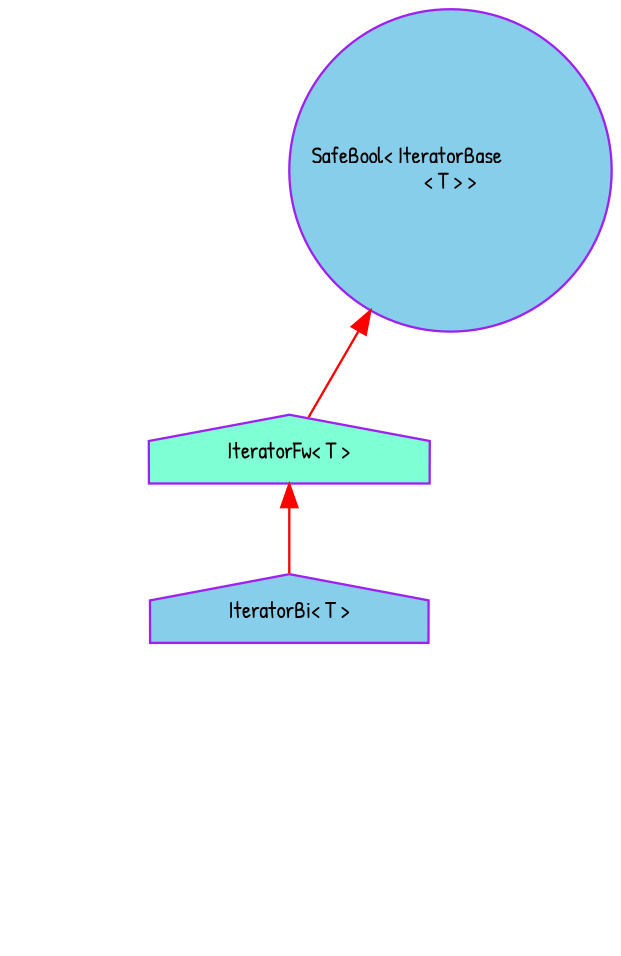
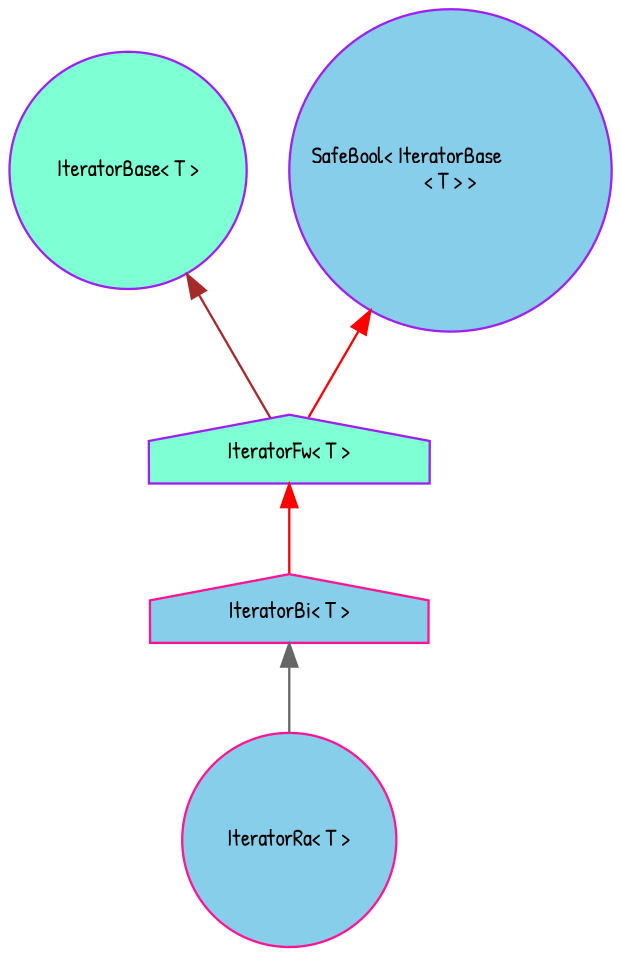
node "IteratorBase< T >": added
node "IteratorBi< T >": color purple -> deeppink
node "IteratorRa< T >": added
